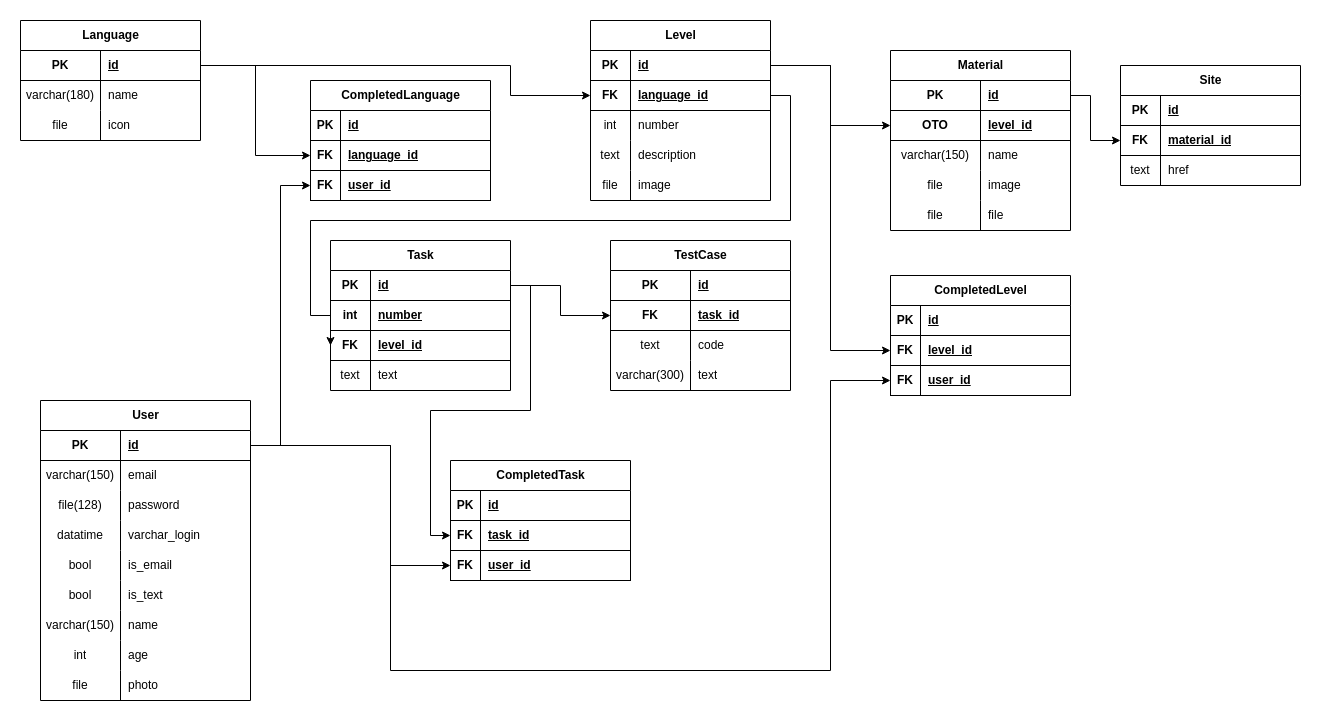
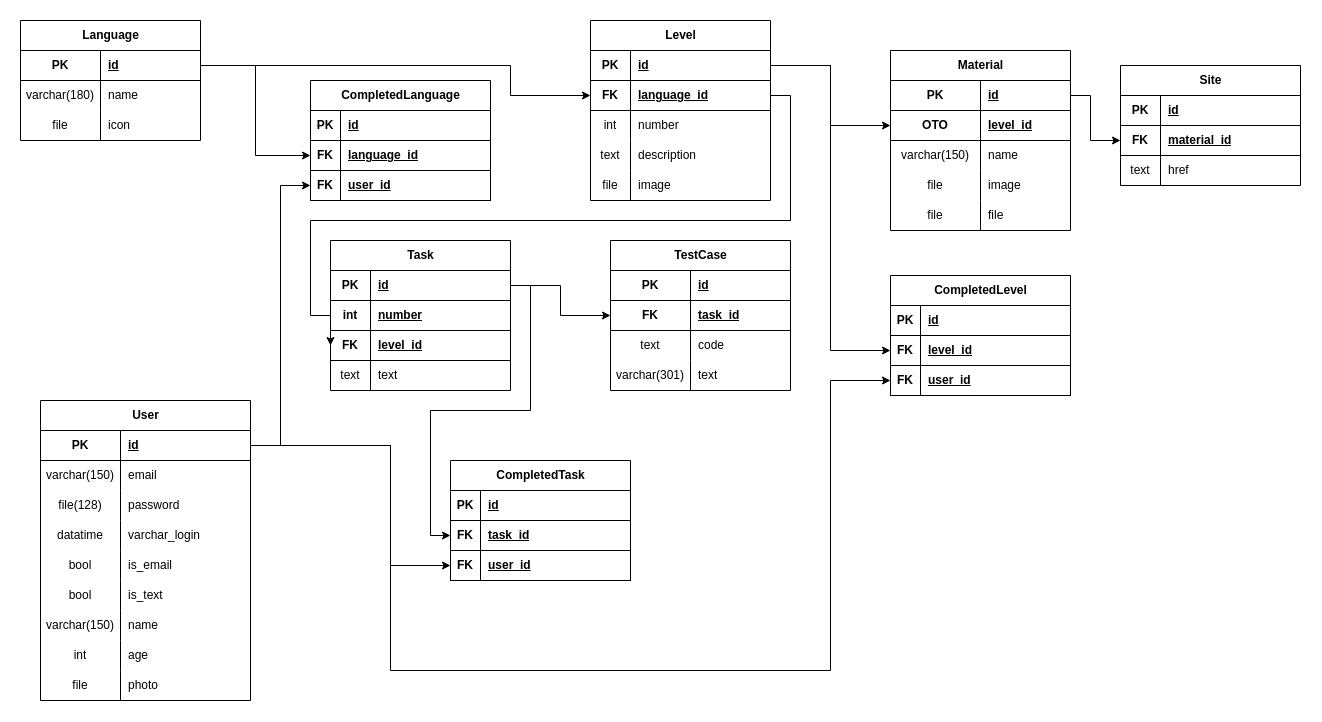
node "varchar(300)": label "varchar(300)" -> "varchar(301)"
